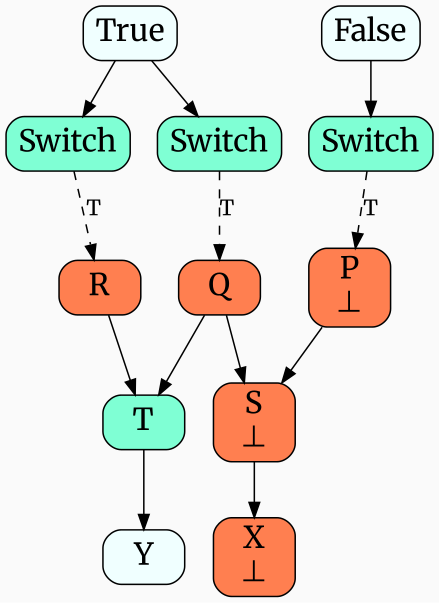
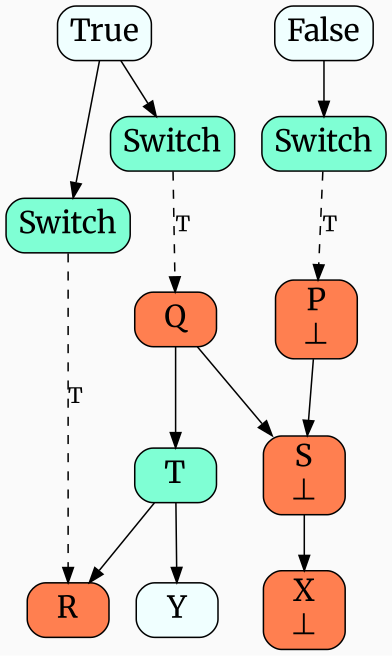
edge "R" -> "T": reversed
